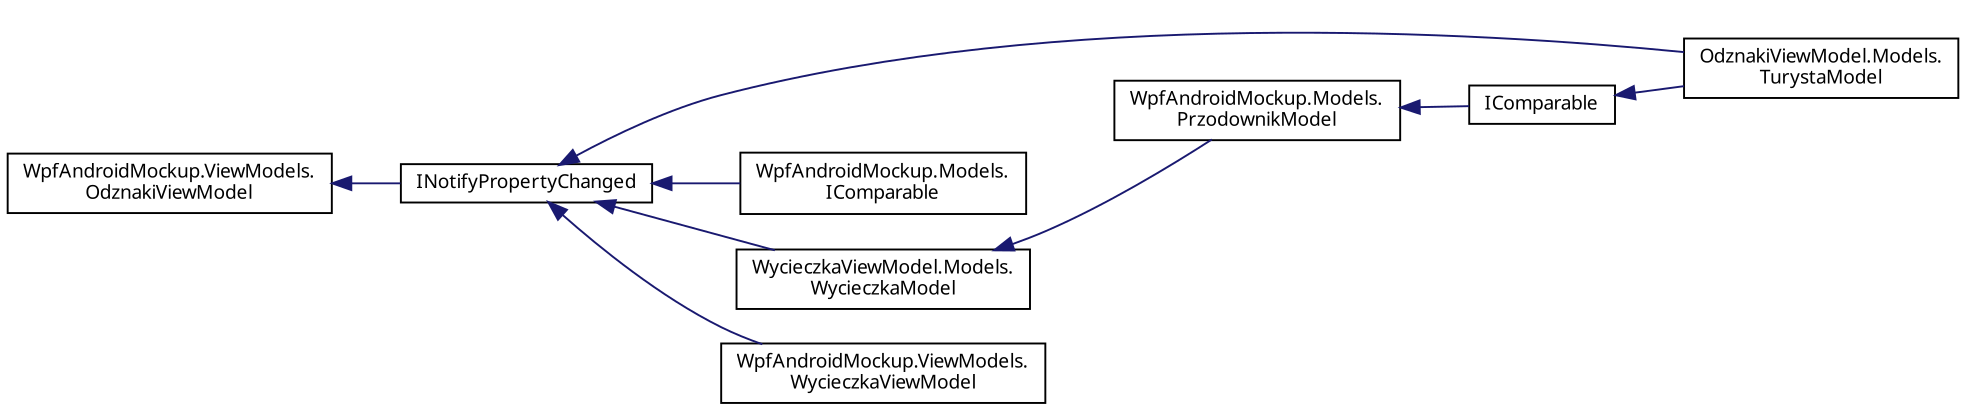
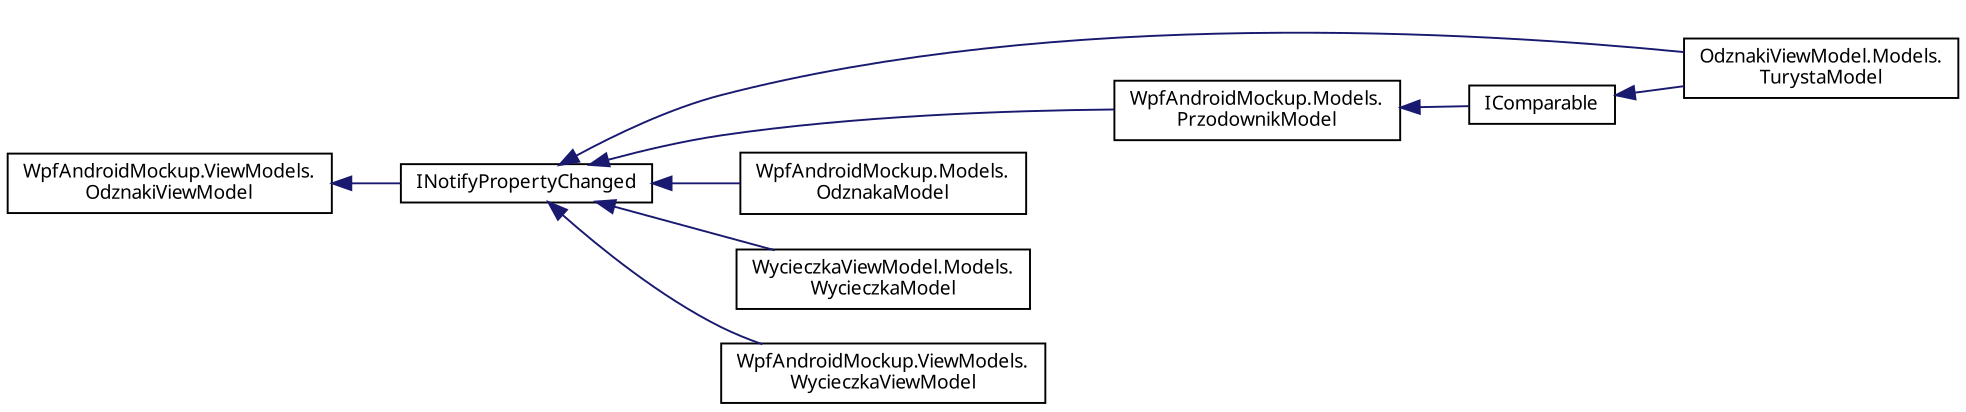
node "WpfAndroidMockup.Models. IComparable": label "WpfAndroidMockup.Models. IComparable" -> "WpfAndroidMockup.Models. OdznakaModel"
edge "WpfAndroidMockup.Models. PrzodownikModel" -> "WycieczkaViewModel.Models. WycieczkaModel": now "WpfAndroidMockup.Models. PrzodownikModel" -> "INotifyPropertyChanged"
